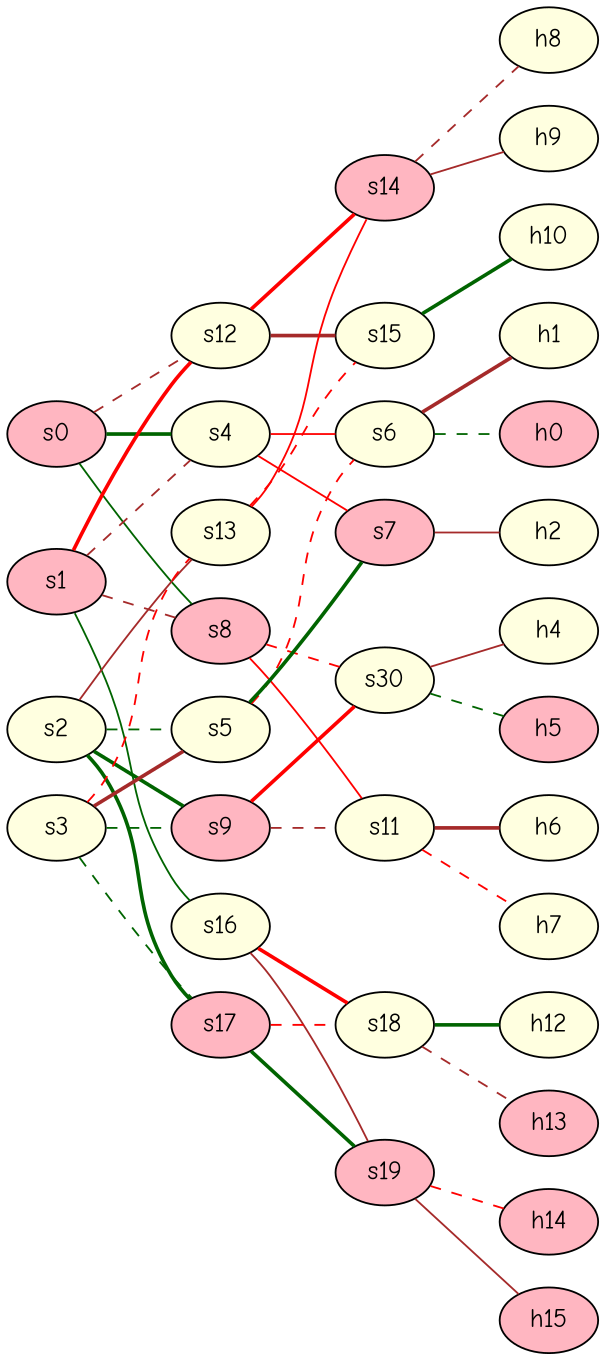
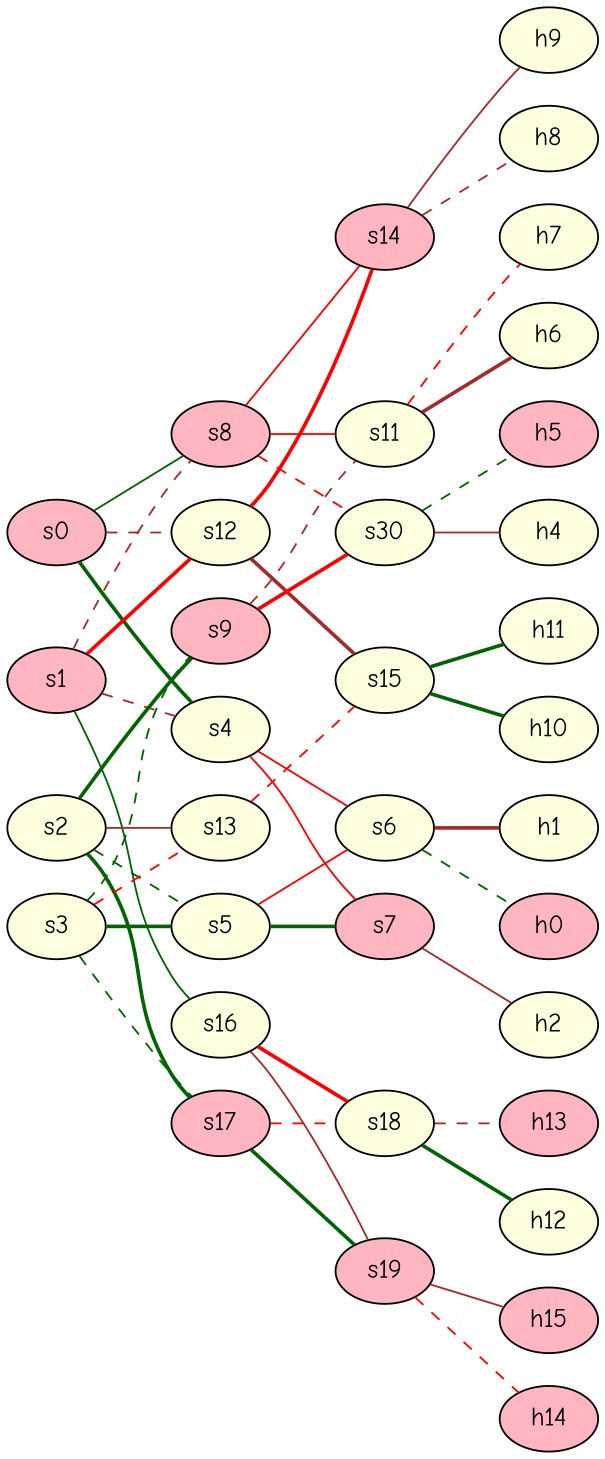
edge "s14" -- "s13": now "s14" -- "s8"
edge "s6" -- "s5": style dashed -> solid
node "h11": added
edge "s5" -- "s3": color brown -> darkgreen
